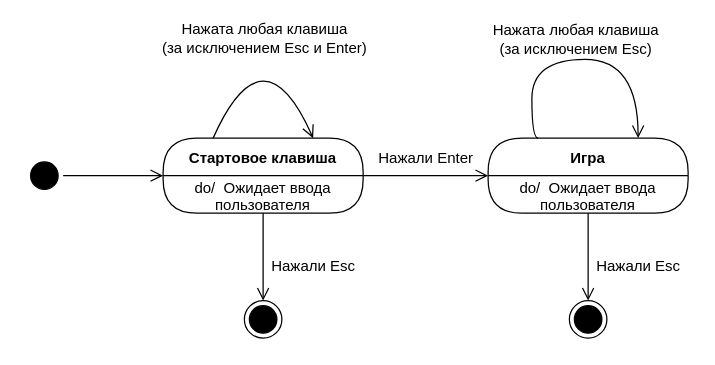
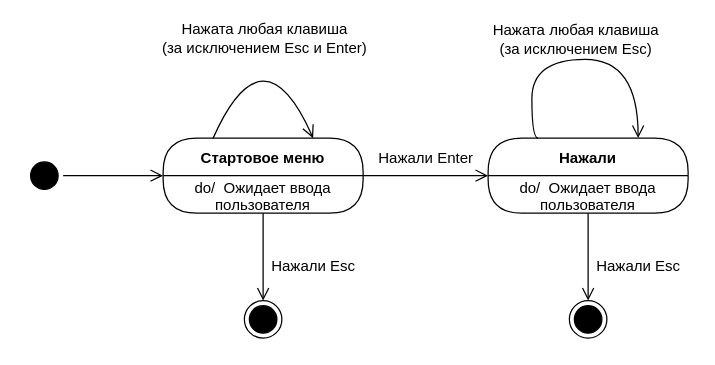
node "Стартовое клавиша": label "Стартовое клавиша" -> "Стартовое меню"
node "Игра": label "Игра" -> "Нажали"
